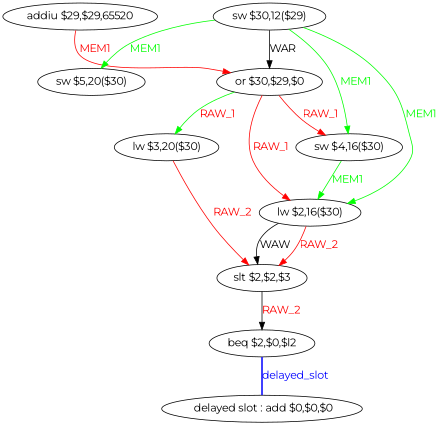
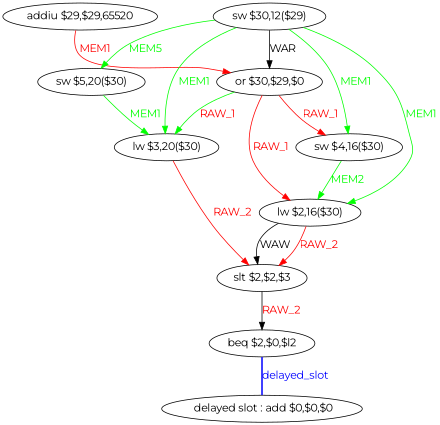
edge "sw $30,12($29)" -> "sw $5,20($30)": label "MEM1" -> "MEM5"
edge "sw $30,12($29)" -> "lw $3,20($30)": added, label "MEM1"
edge "sw $5,20($30)" -> "lw $3,20($30)": added, label "MEM1"
edge "sw $4,16($30)" -> "lw $2,16($30)": label "MEM1" -> "MEM2"
